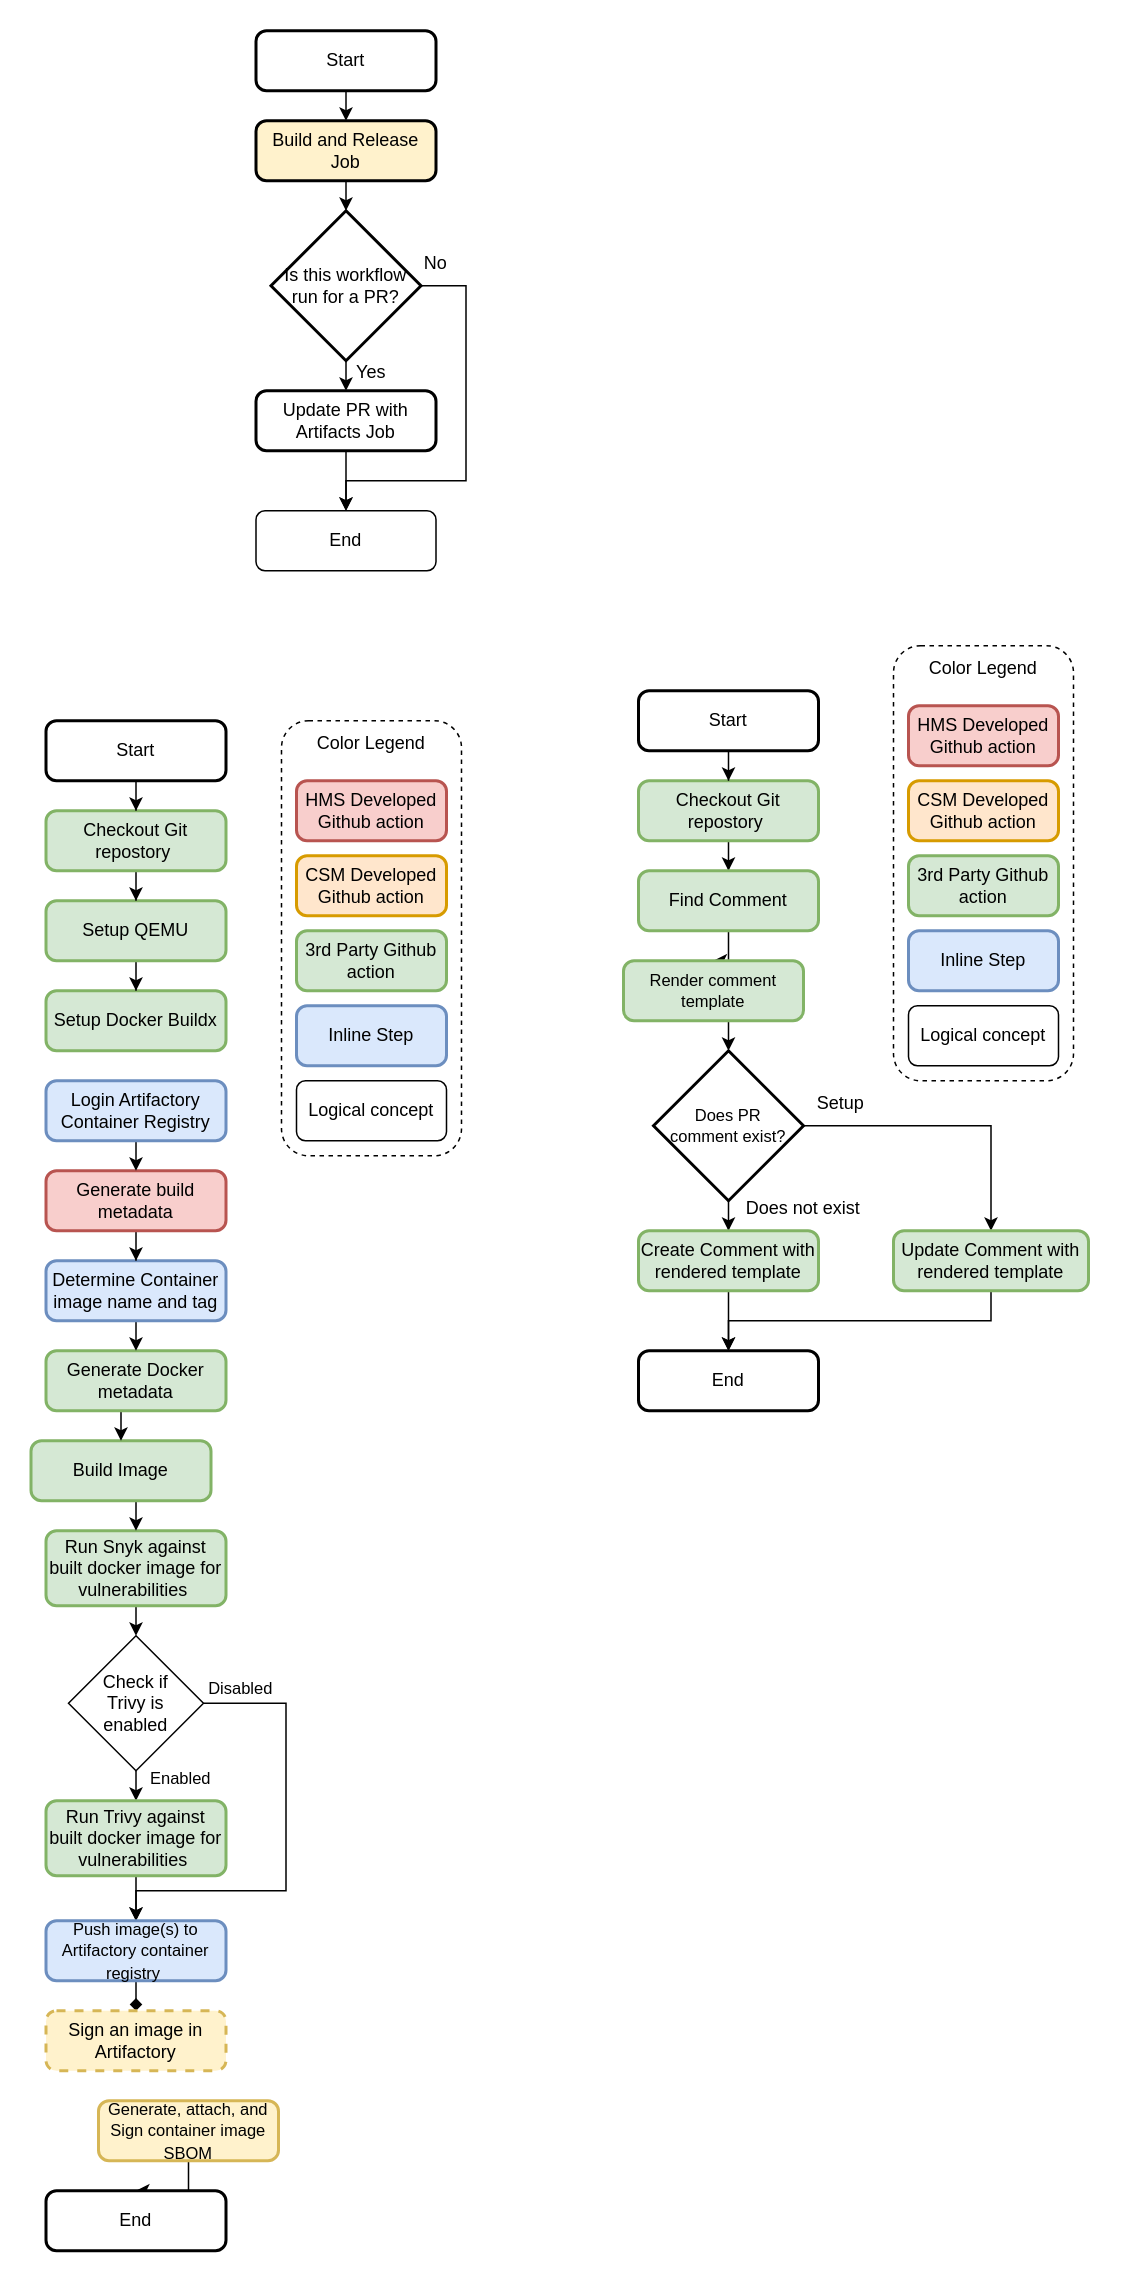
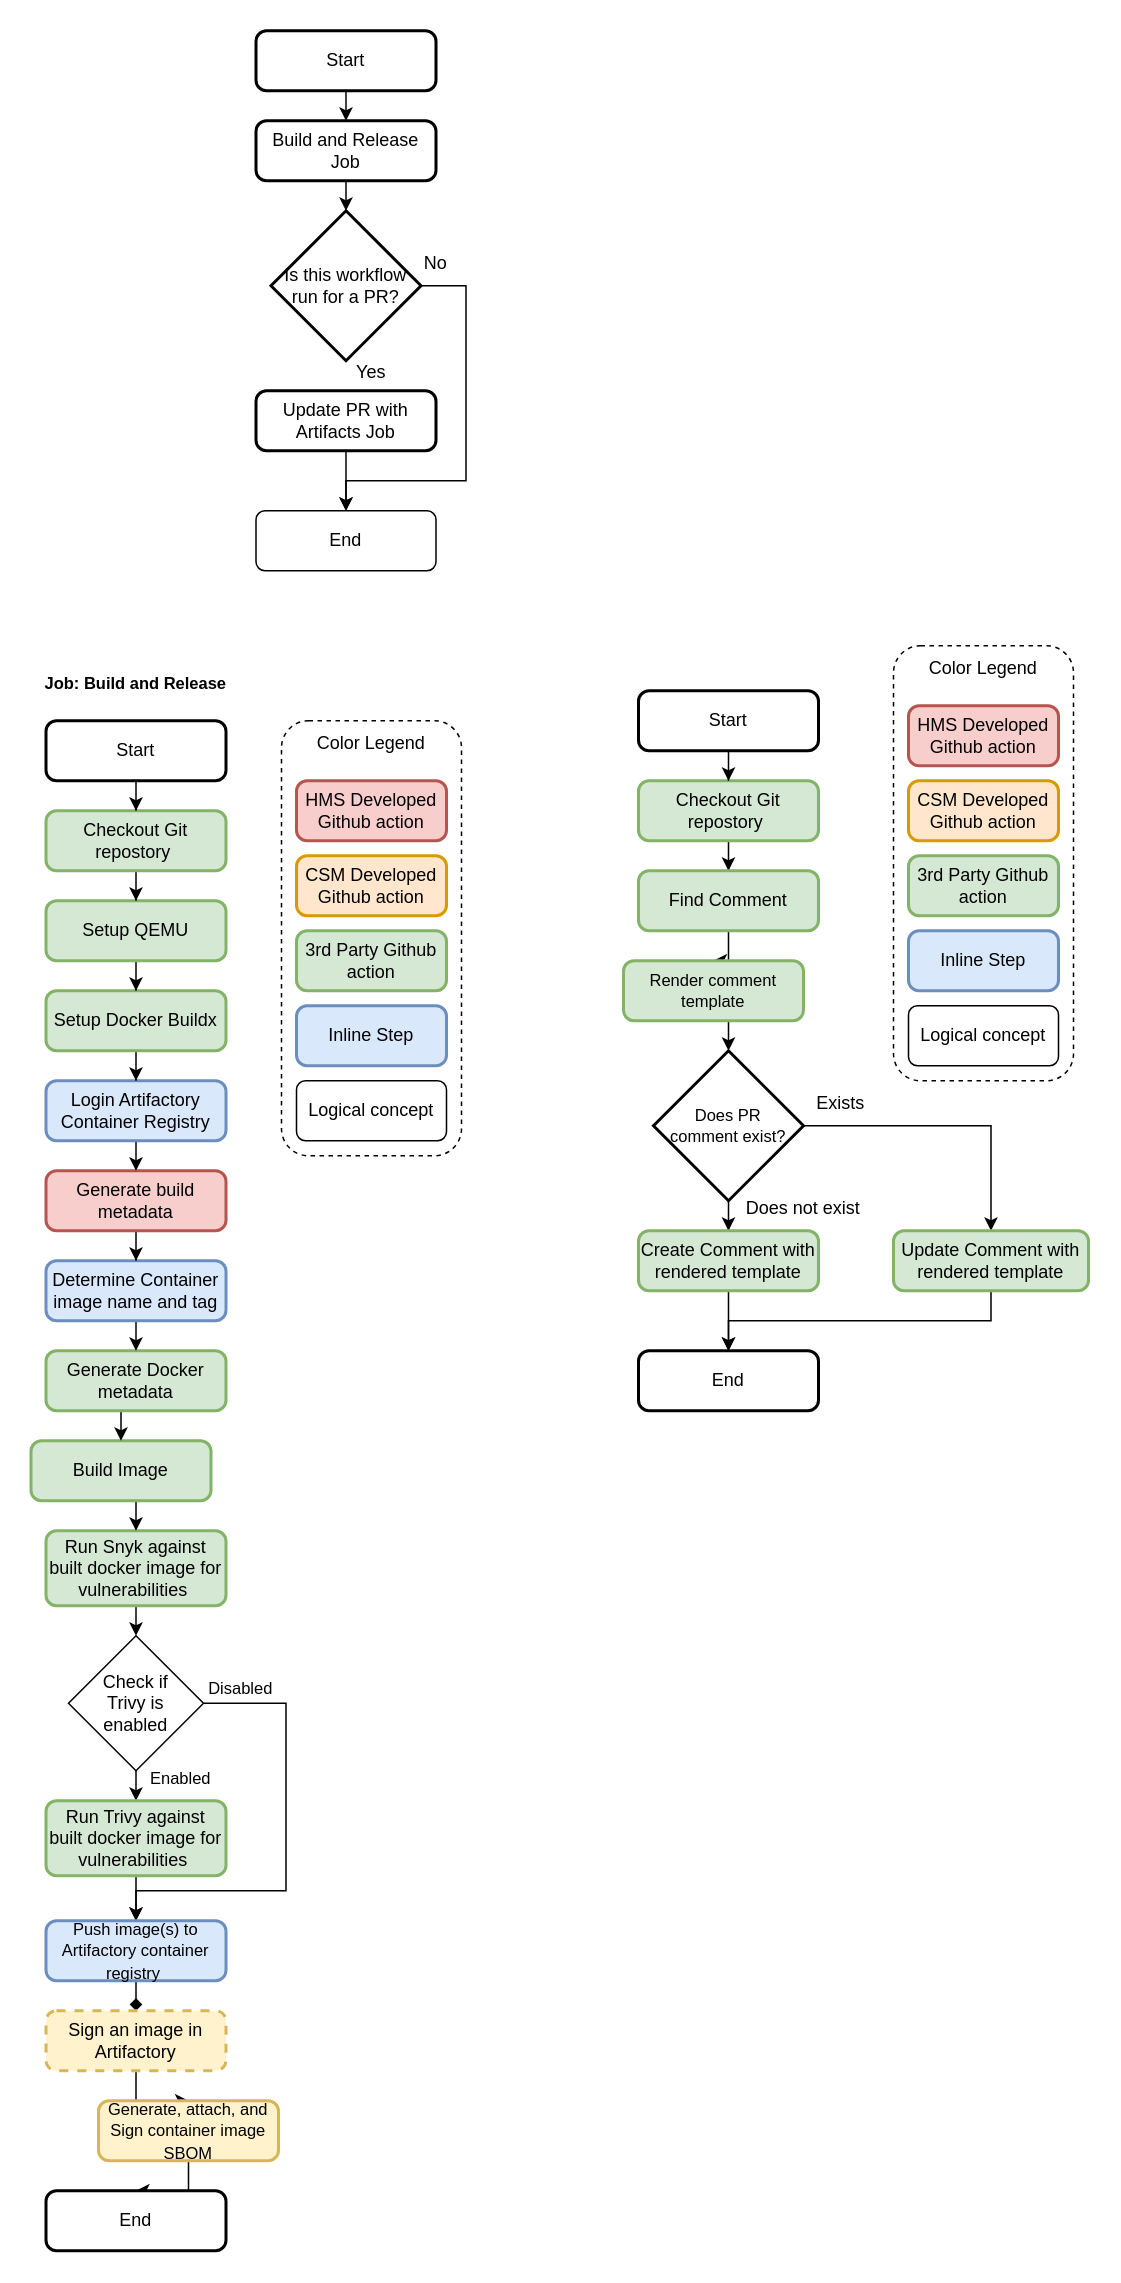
node "Build and Release Job": fillcolor #fff2cc -> #ffffff
edge "Is this workflow run for a PR?" -> "Update PR with Artifacts Job": removed
node "Job: Build and Release": added
edge "Setup Docker Buildx" -> "Login Artifactory Container Registry": added
node "Setup": label "Setup" -> "Exists"
edge "Sign an image in Artifactory" -> "Generate, attach, and Sign container image SBOM": added
